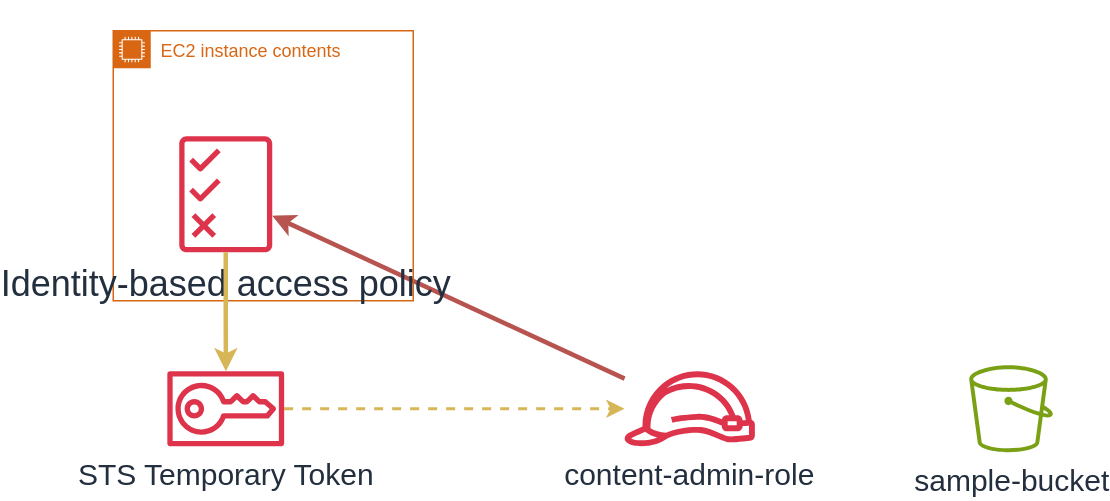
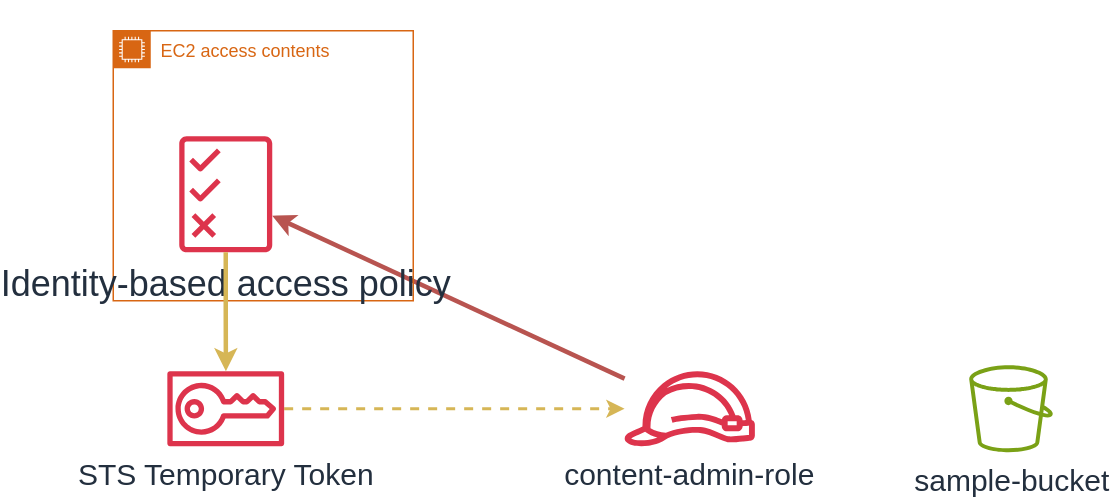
node "EC2 instance contents": label "EC2 instance contents" -> "EC2 access contents"
